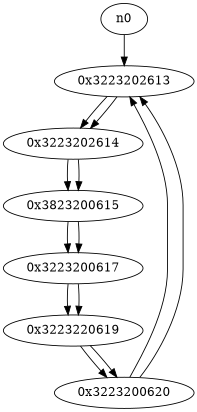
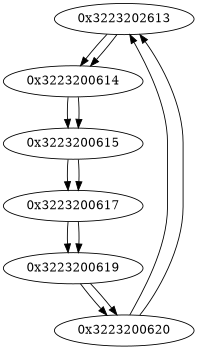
node "n0": removed
node "0x3223202614": label "0x3223202614" -> "0x3223200614"
node "0x3823200615": label "0x3823200615" -> "0x3223200615"
node "0x3223220619": label "0x3223220619" -> "0x3223200619"
